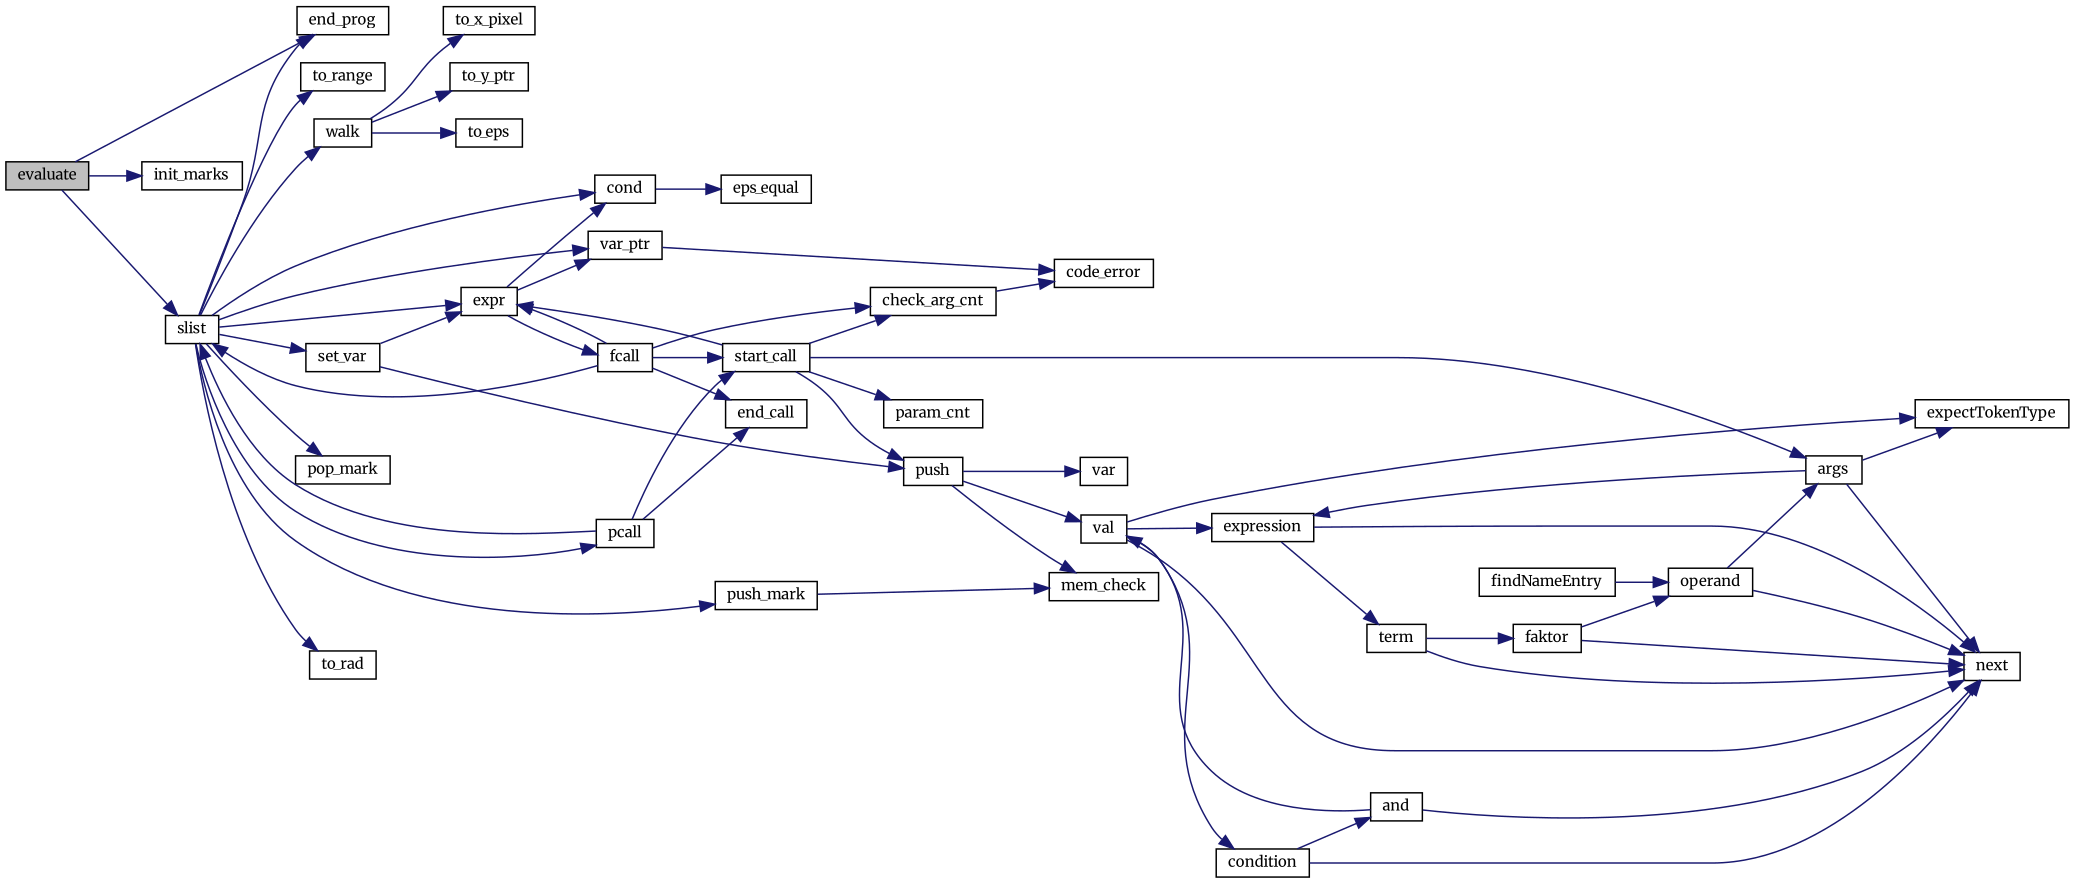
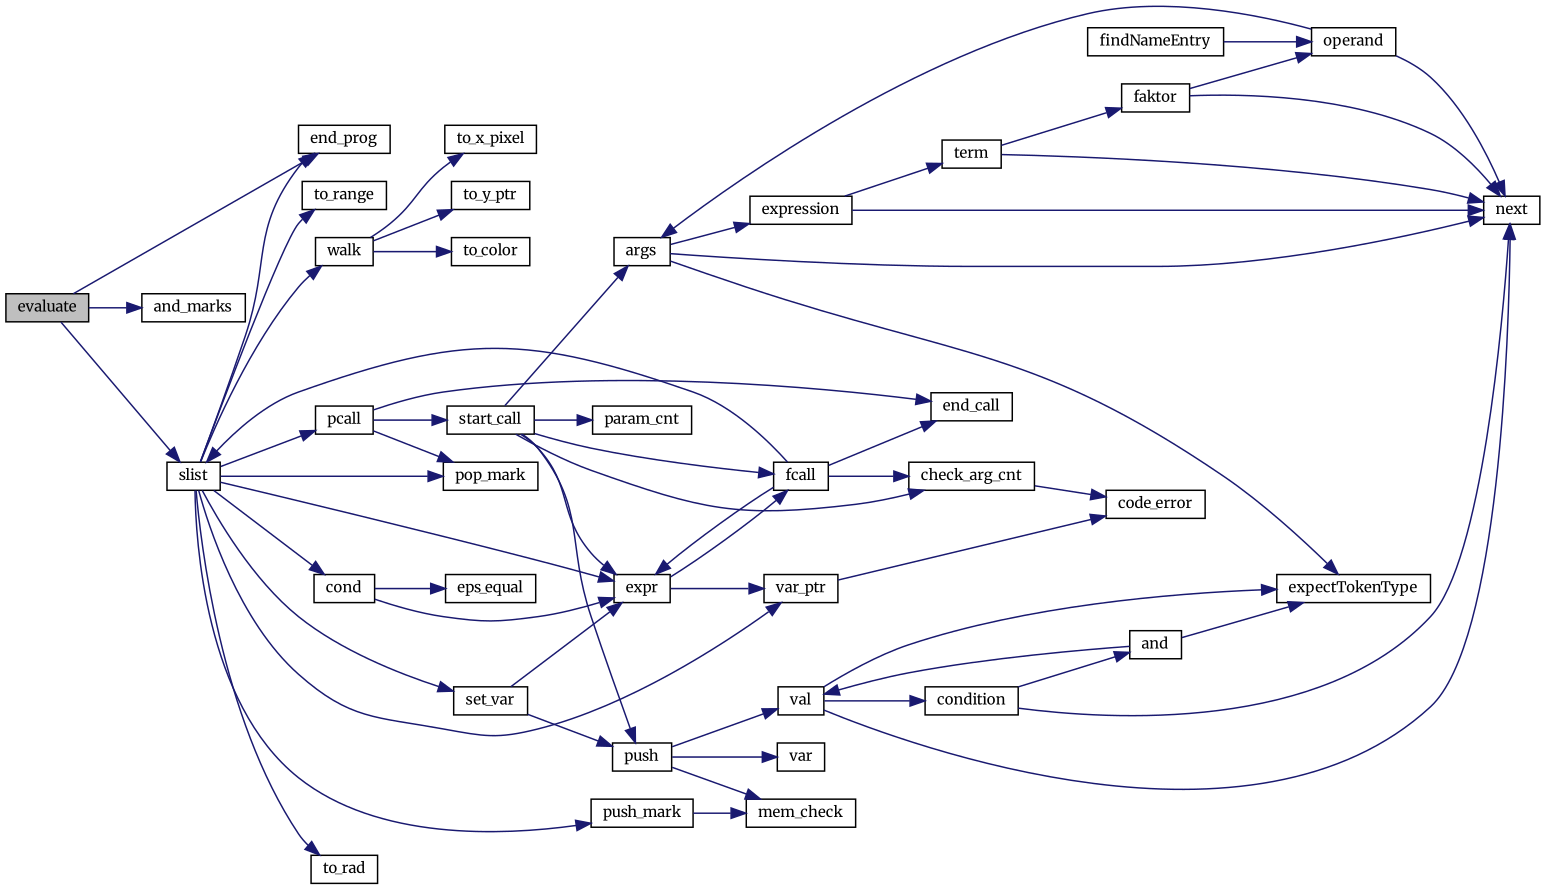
node "to_eps": label "to_eps" -> "to_color"
node "init_marks": label "init_marks" -> "and_marks"
edge "expr" -> "cond": reversed
edge "fcall" -> "start_call": reversed
edge "pcall" -> "slist": now "pcall" -> "pop_mark"
edge "val" -> "expression": removed
edge "and" -> "next": now "and" -> "expectTokenType"
